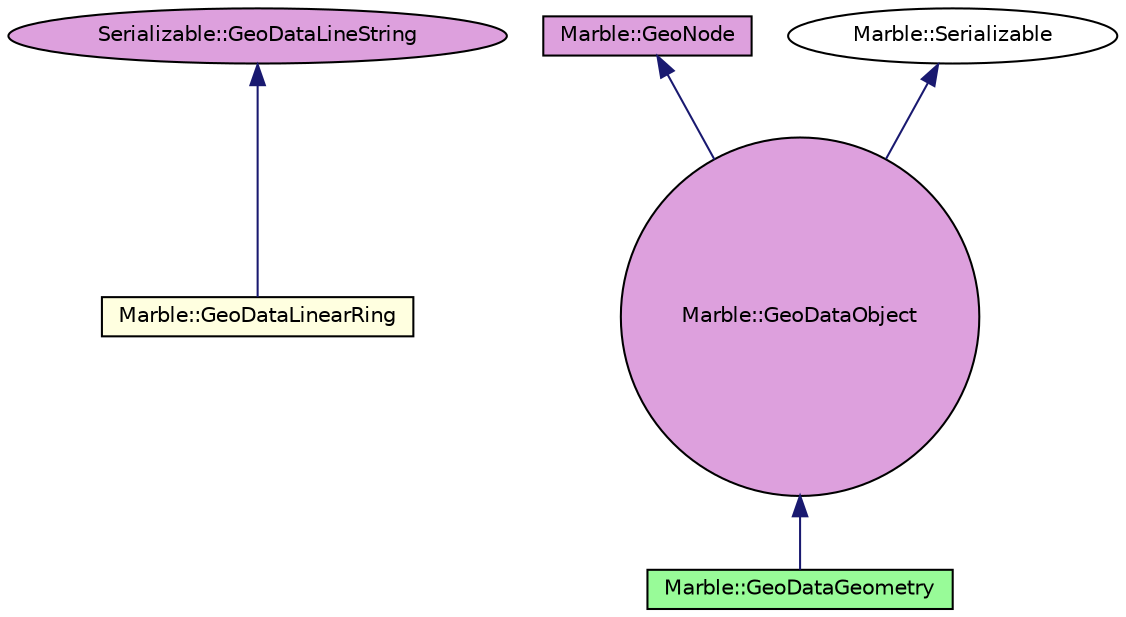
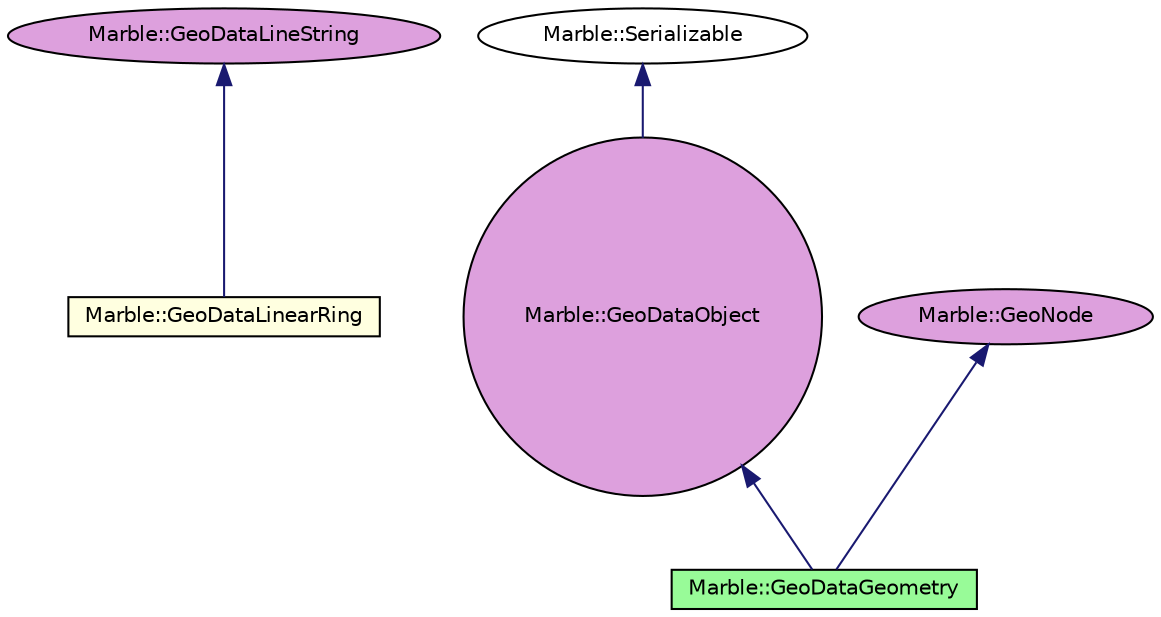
node "Serializable::GeoDataLineString": label "Serializable::GeoDataLineString" -> "Marble::GeoDataLineString"
node "Marble::GeoNode": shape box -> ellipse
edge "Marble::GeoDataObject" -> "Marble::GeoNode": now "Marble::GeoDataGeometry" -> "Marble::GeoNode"
